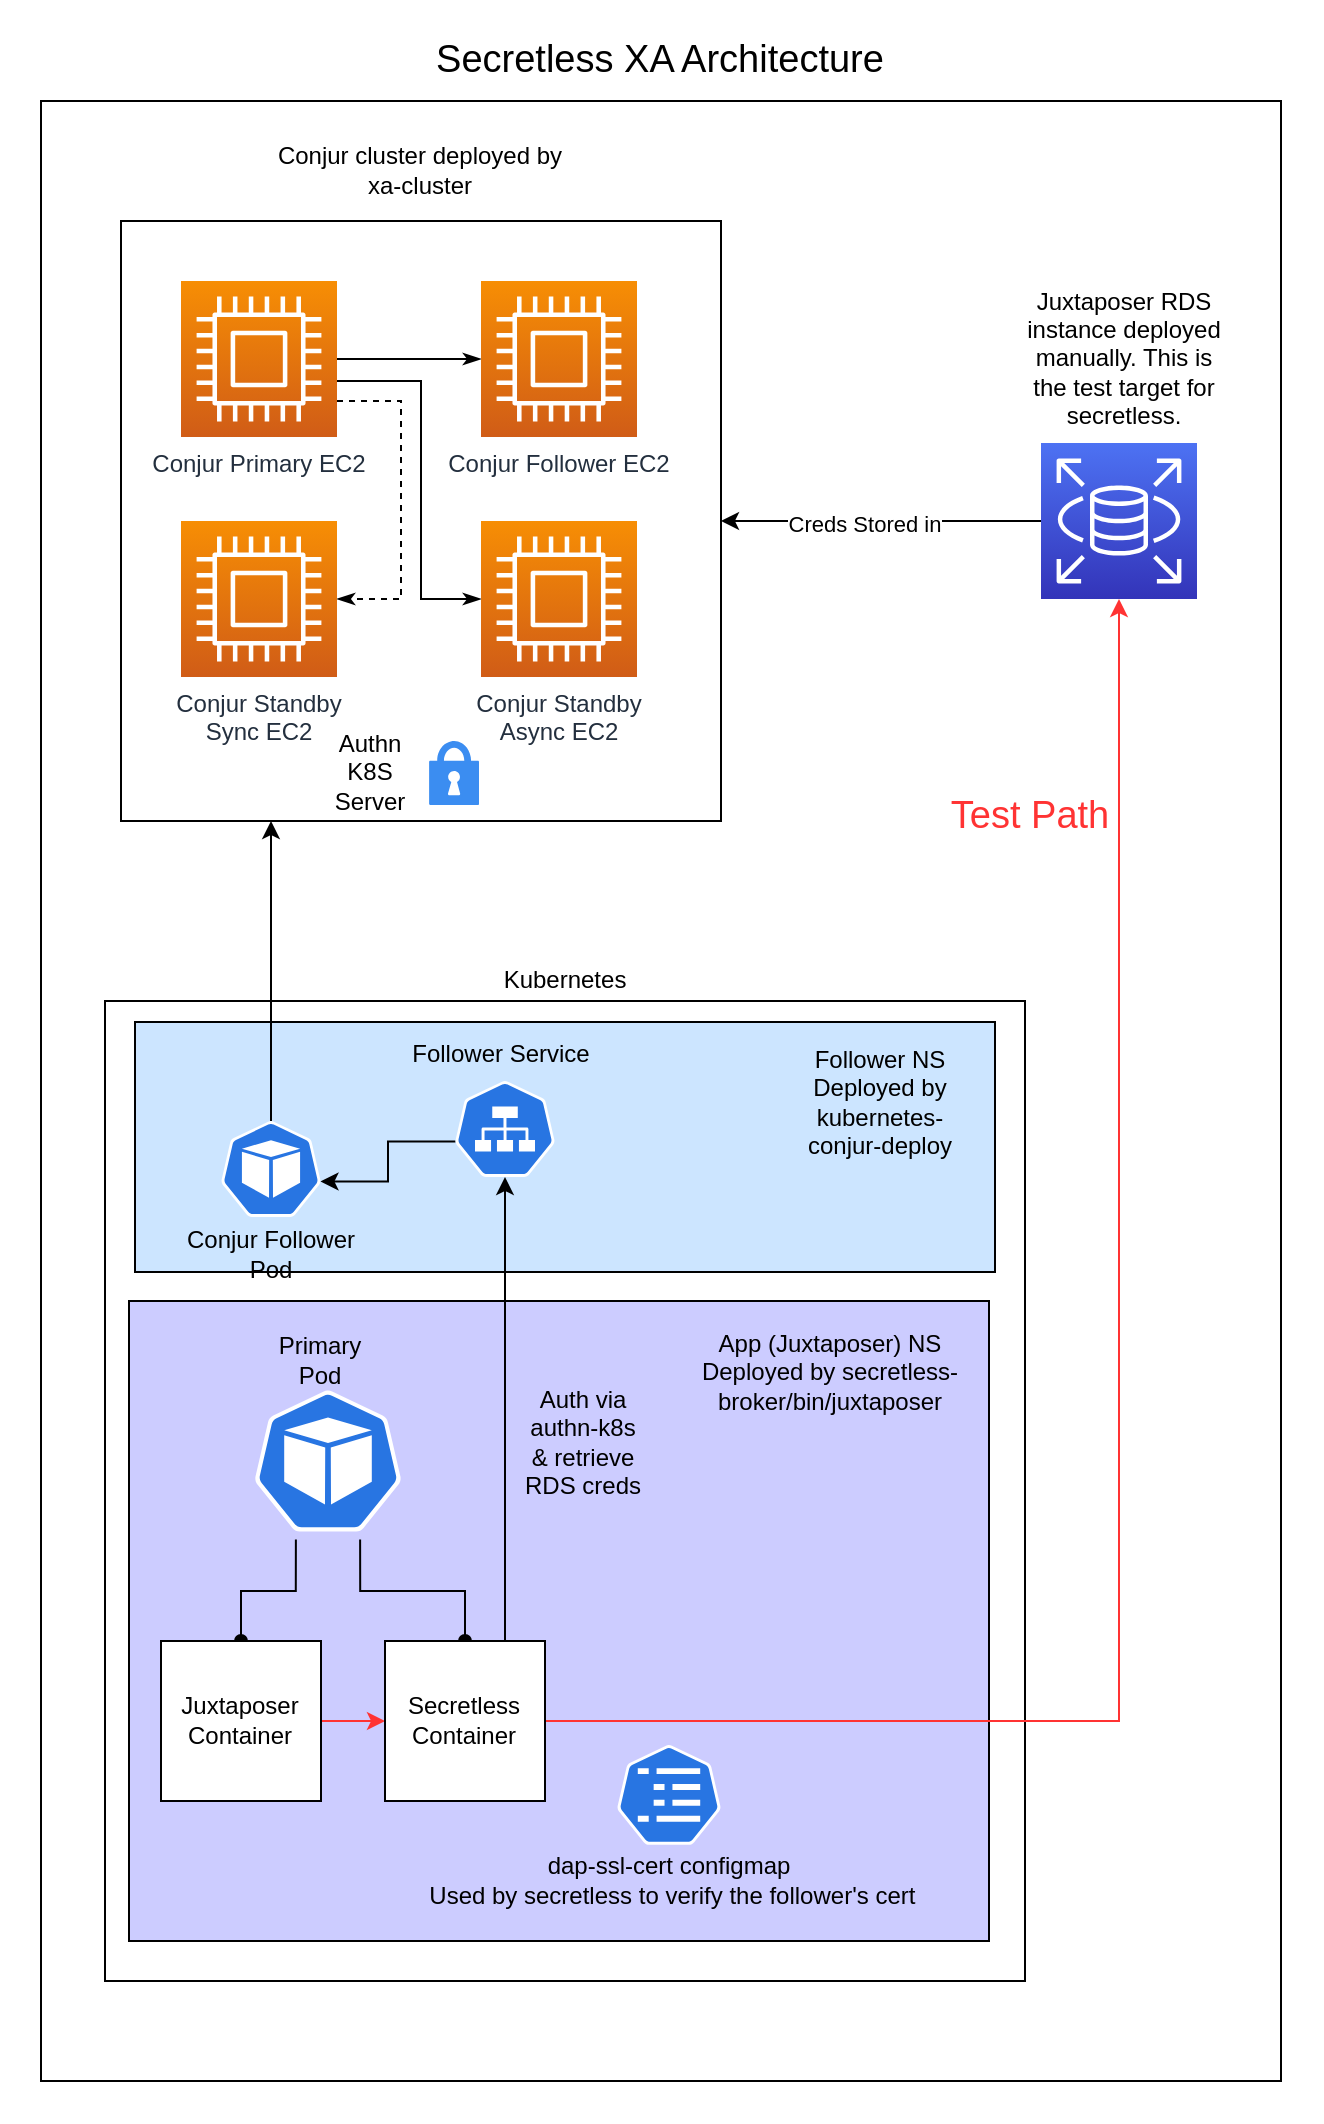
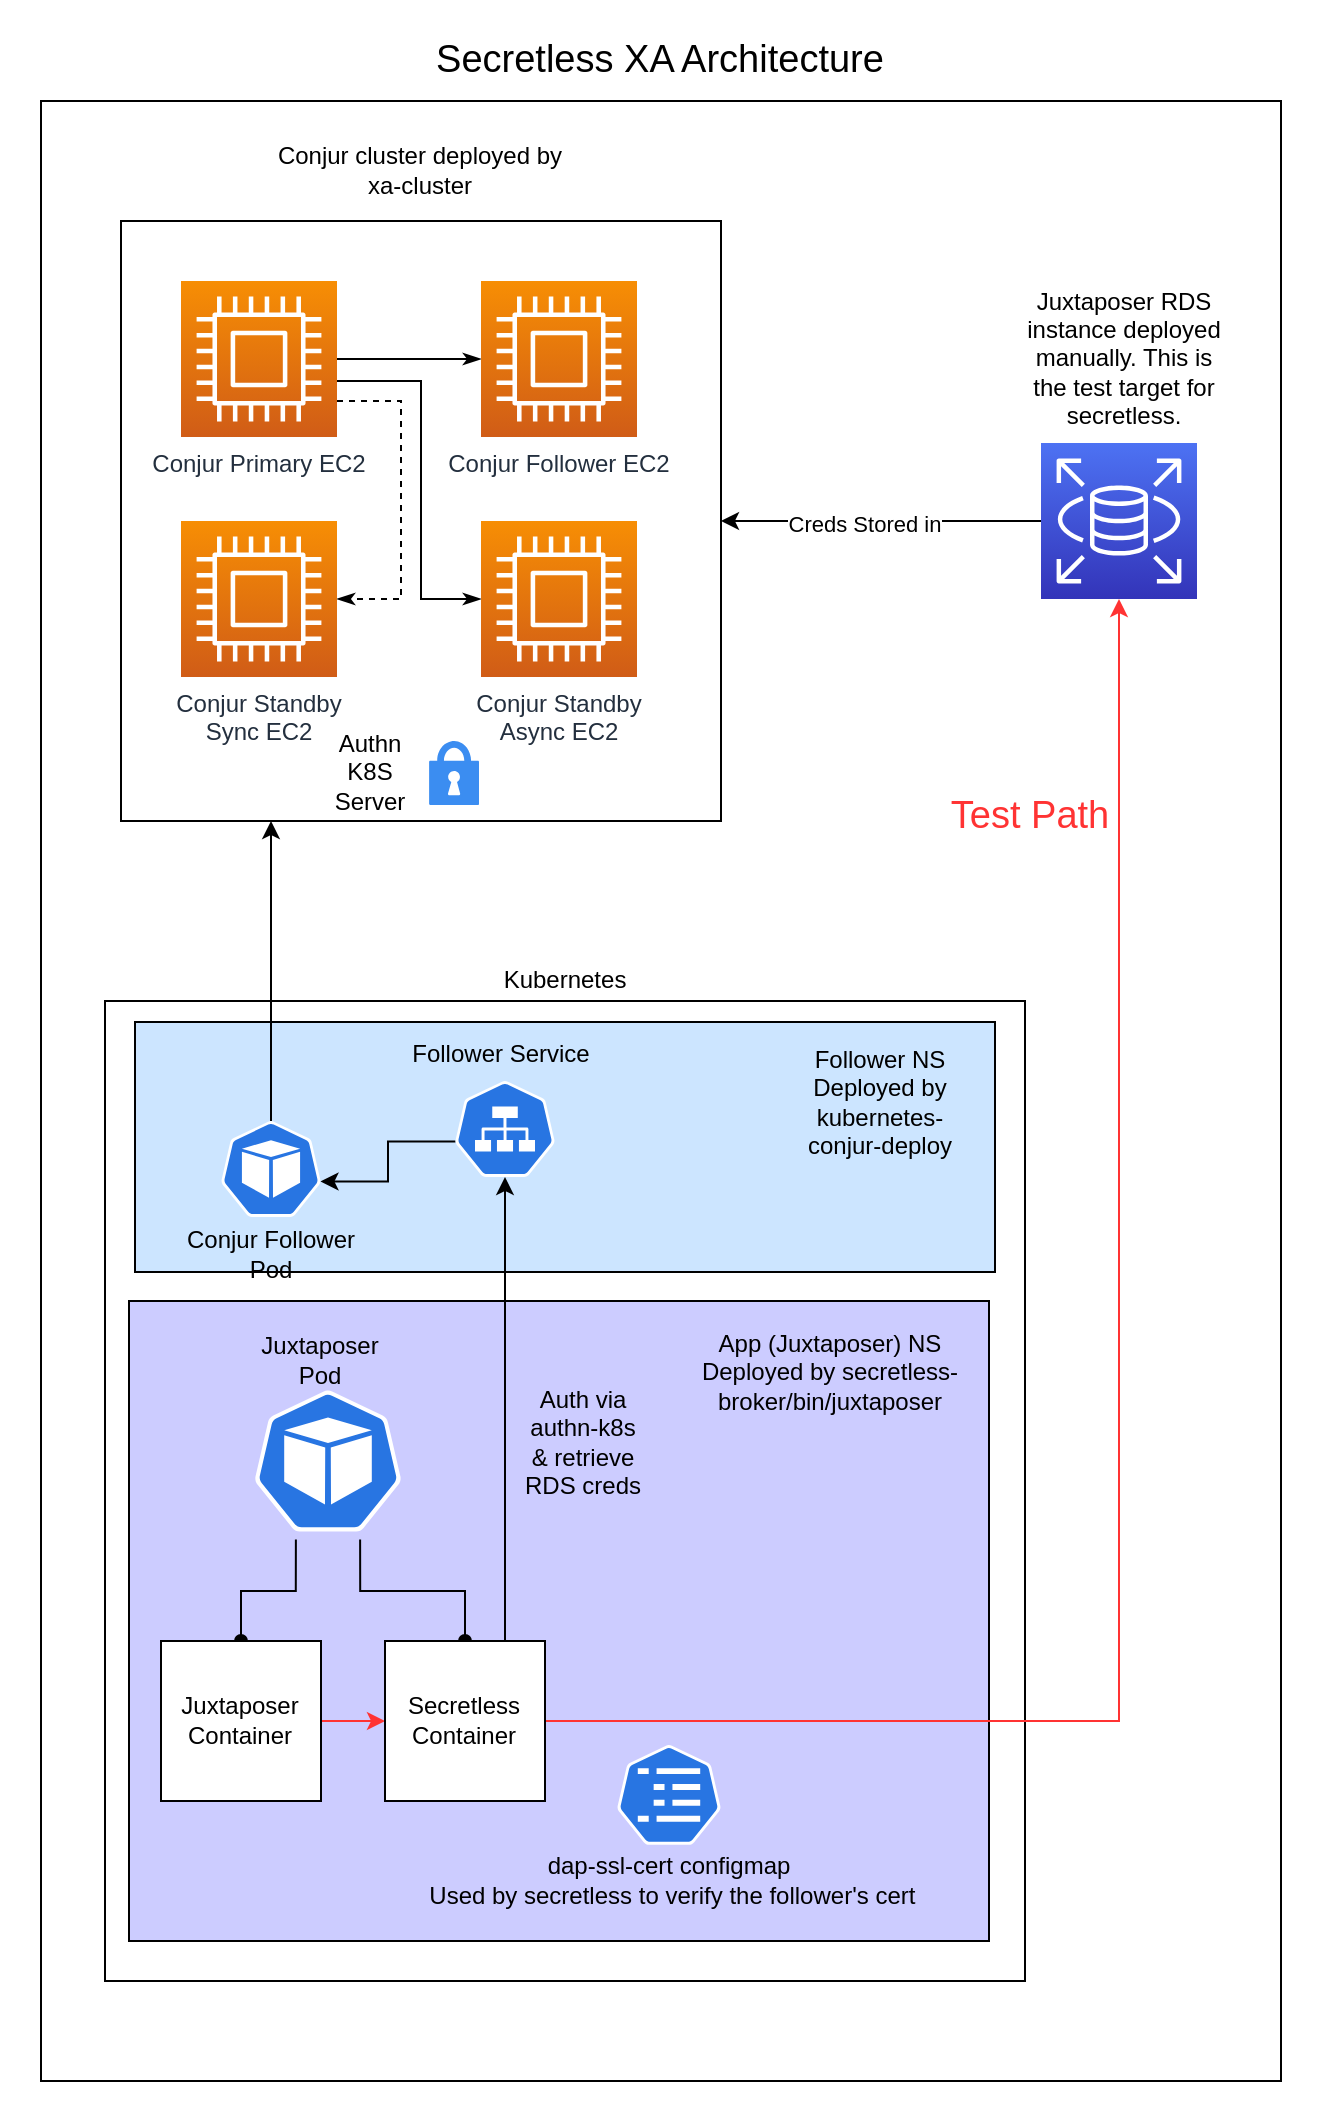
node "Primary Pod": label "Primary Pod" -> "Juxtaposer Pod"
